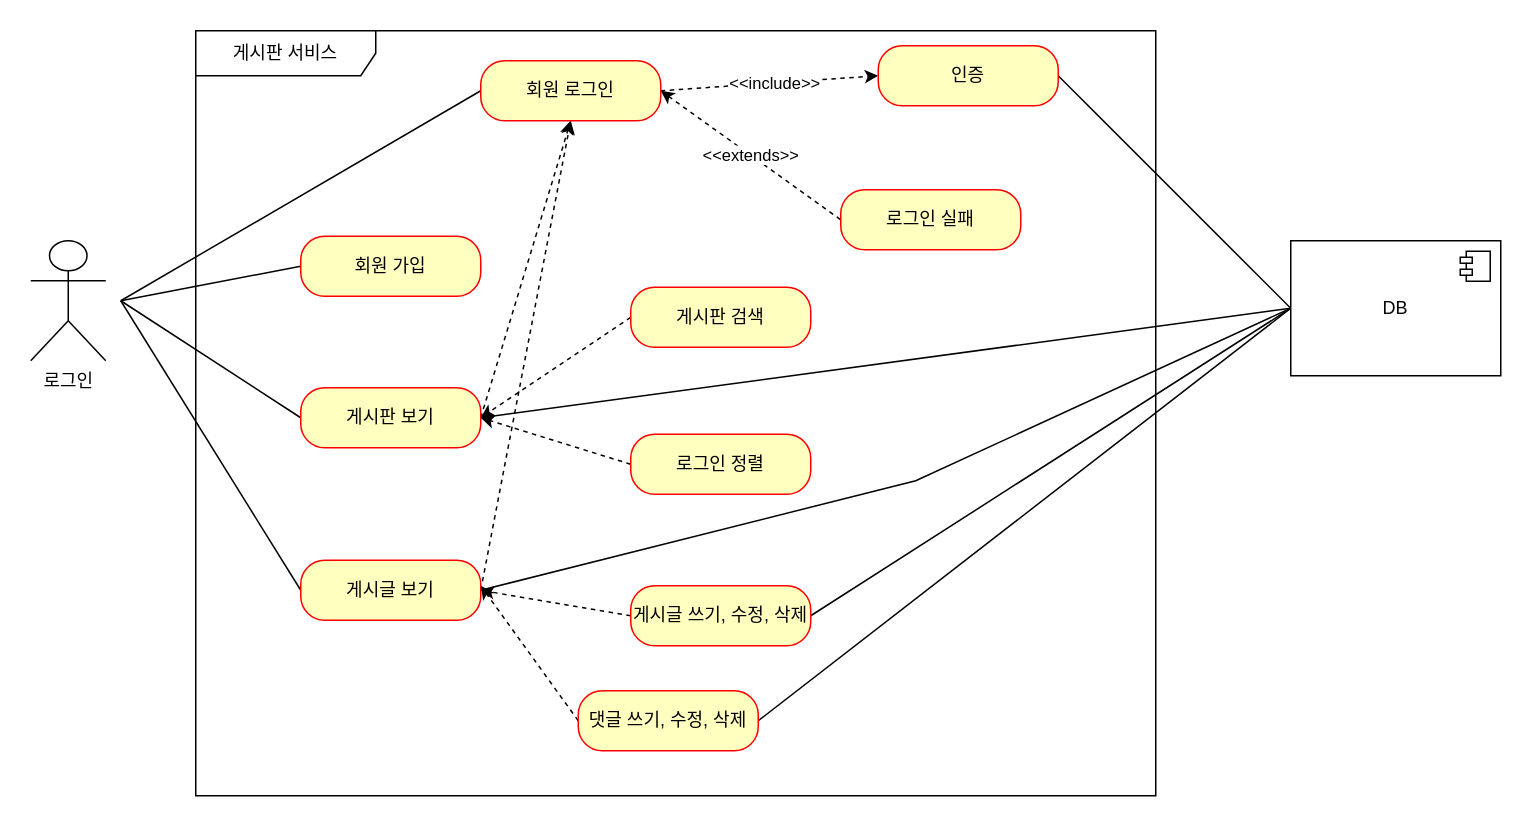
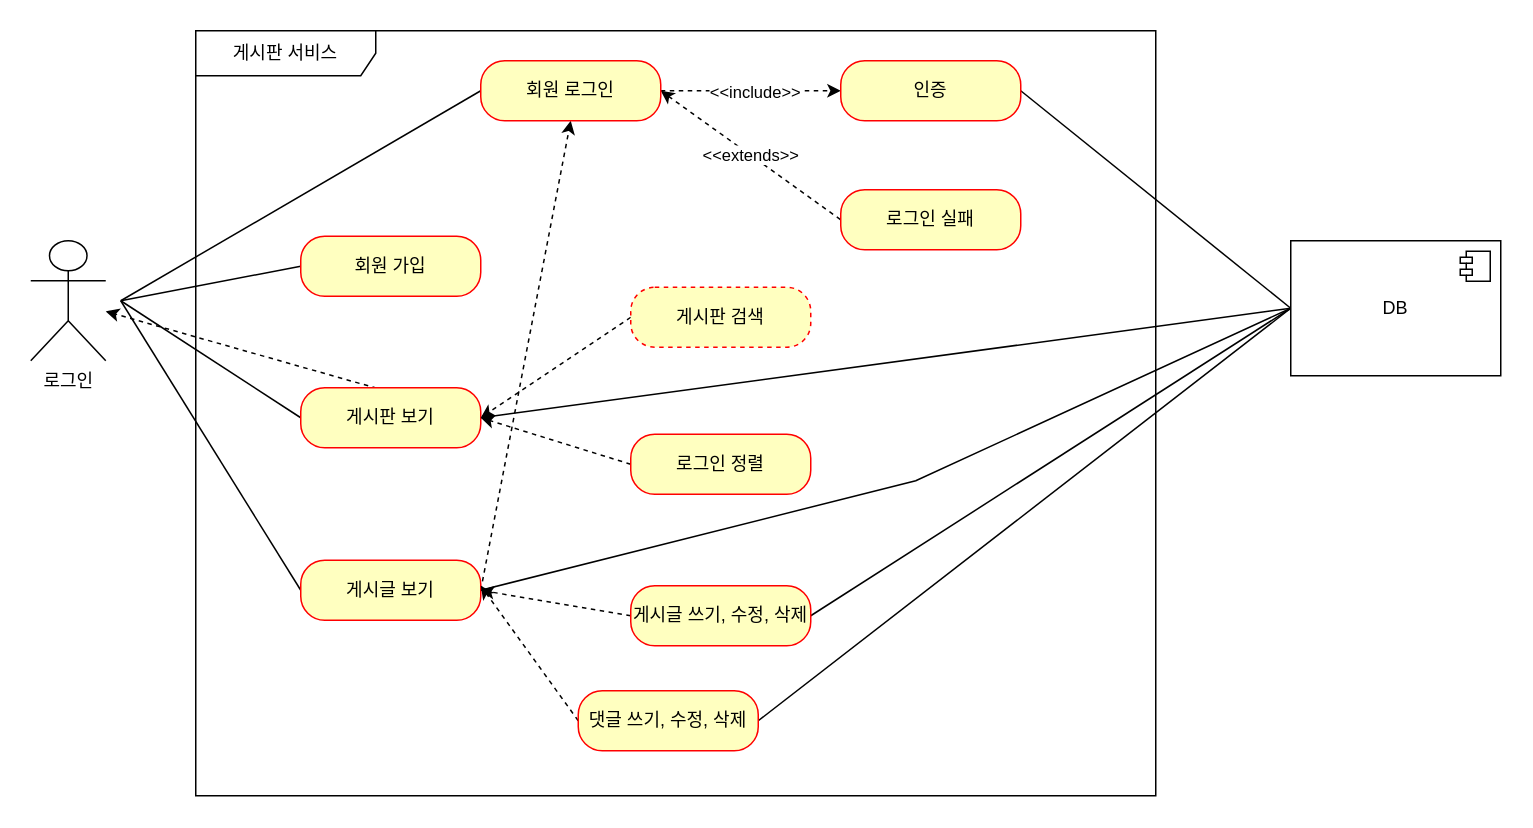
node "인증": moved (968, 76) -> (931, 91)
edge "게시판 보기" -> "회원 로그인": now "게시판 보기" -> "로그인"
node "게시판 검색": style solid -> dashed
